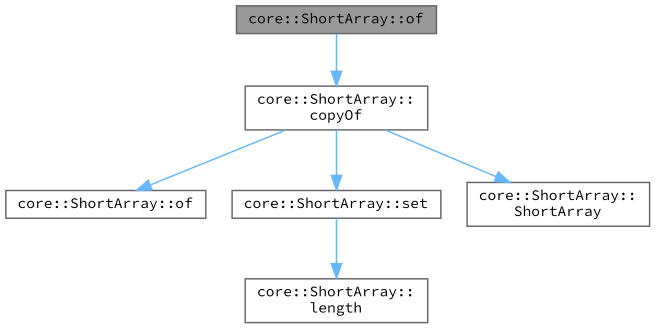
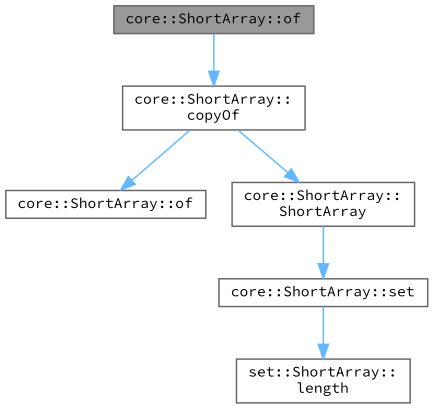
edge "core::ShortArray:: copyOf" -> "core::ShortArray::set": now "core::ShortArray:: ShortArray" -> "core::ShortArray::set"
node "core::ShortArray:: length": label "core::ShortArray:: length" -> "set::ShortArray:: length"
